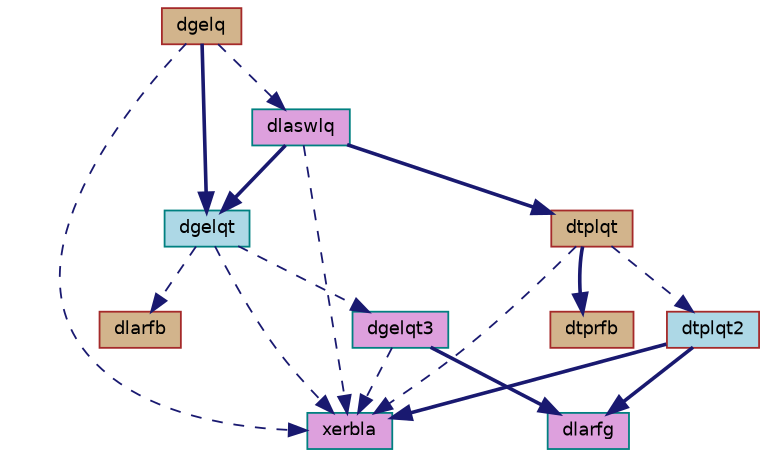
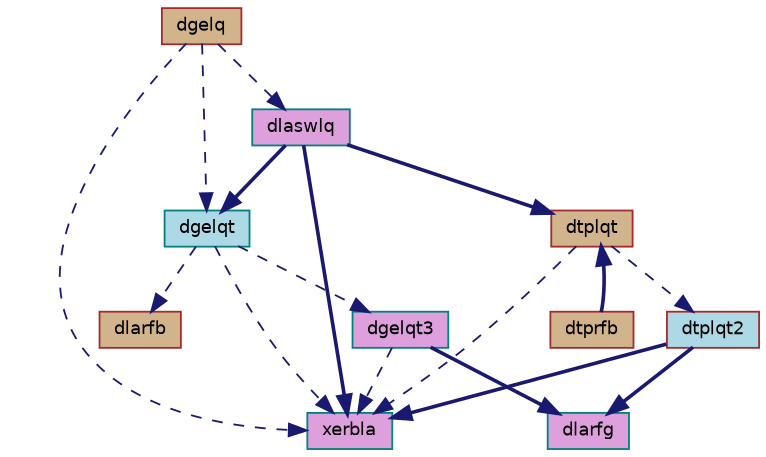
edge "dgelq" -> "dgelqt": style bold -> dashed
edge "dlaswlq" -> "xerbla": style dashed -> bold
edge "dtplqt" -> "dtprfb": reversed
